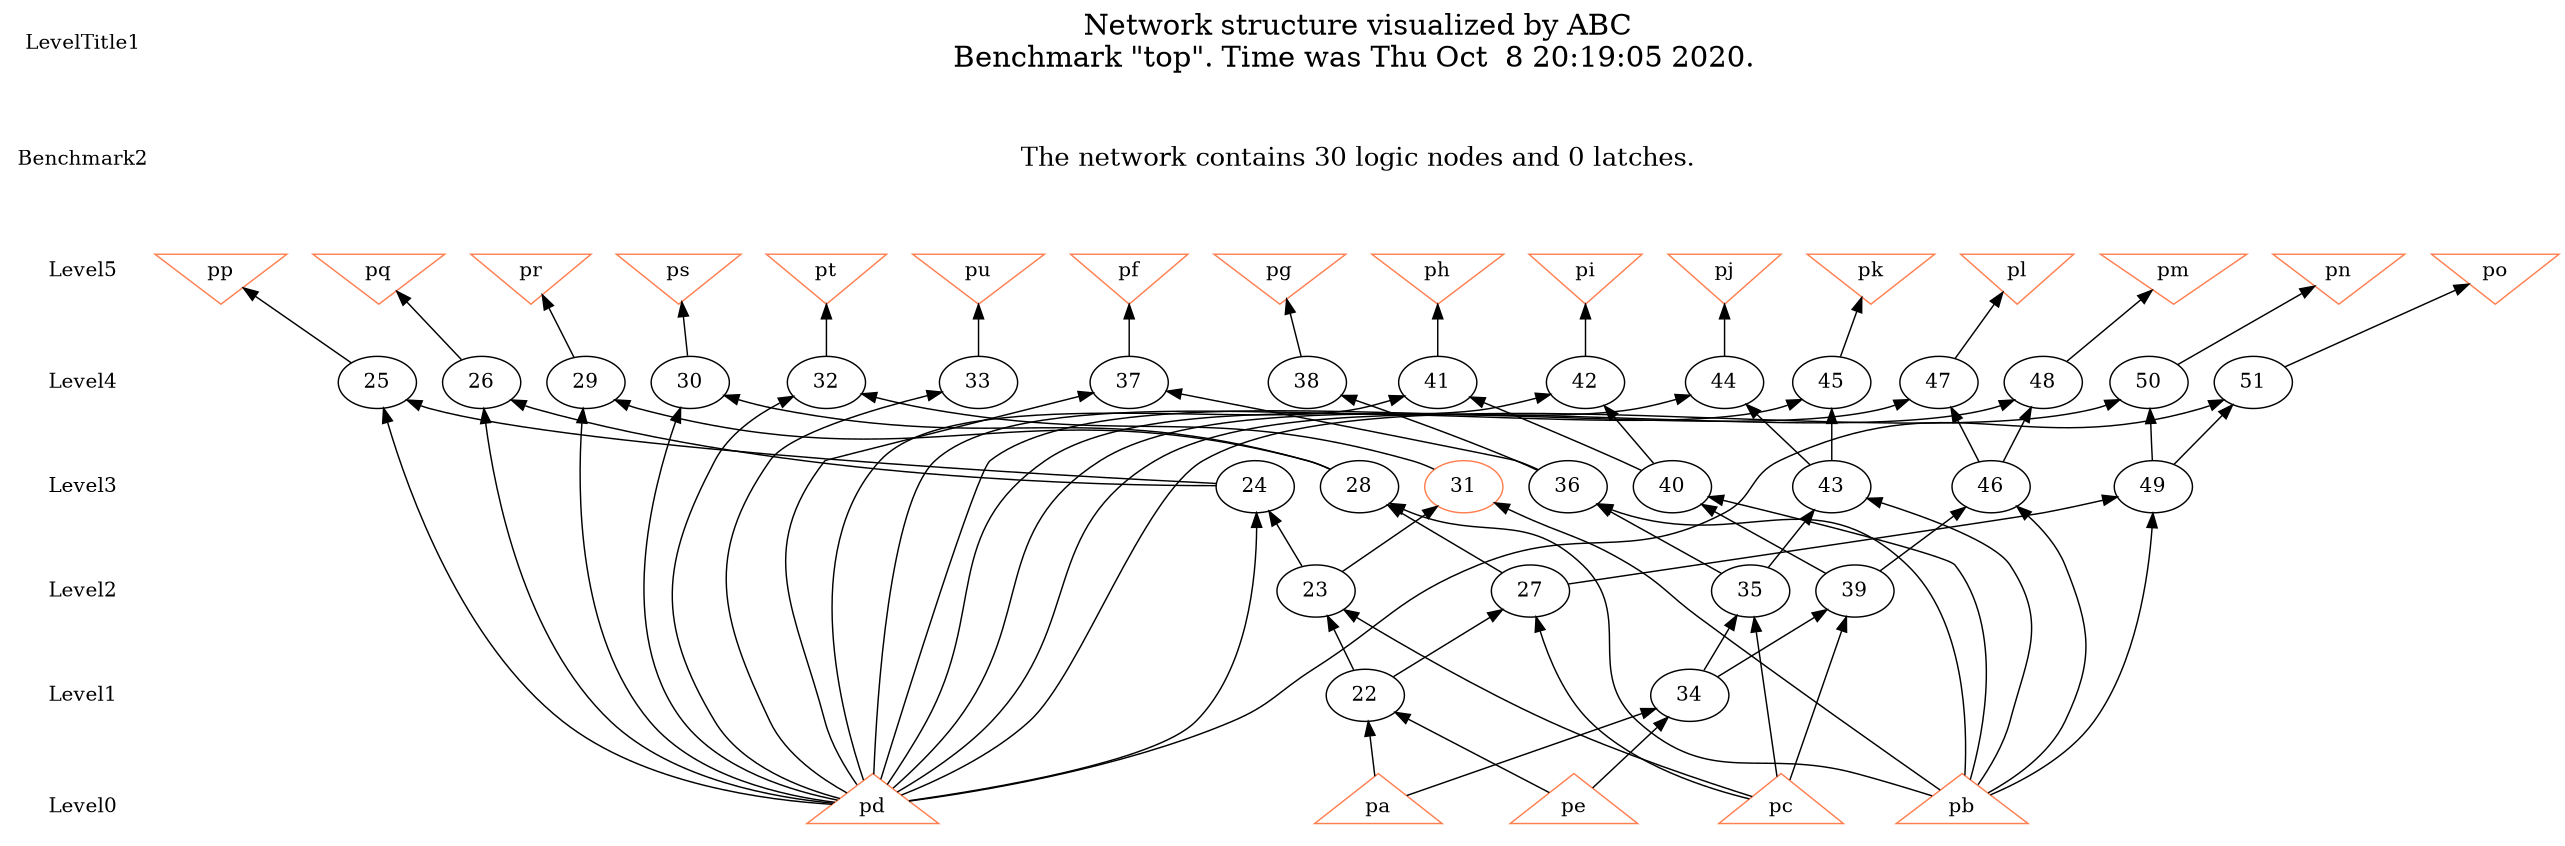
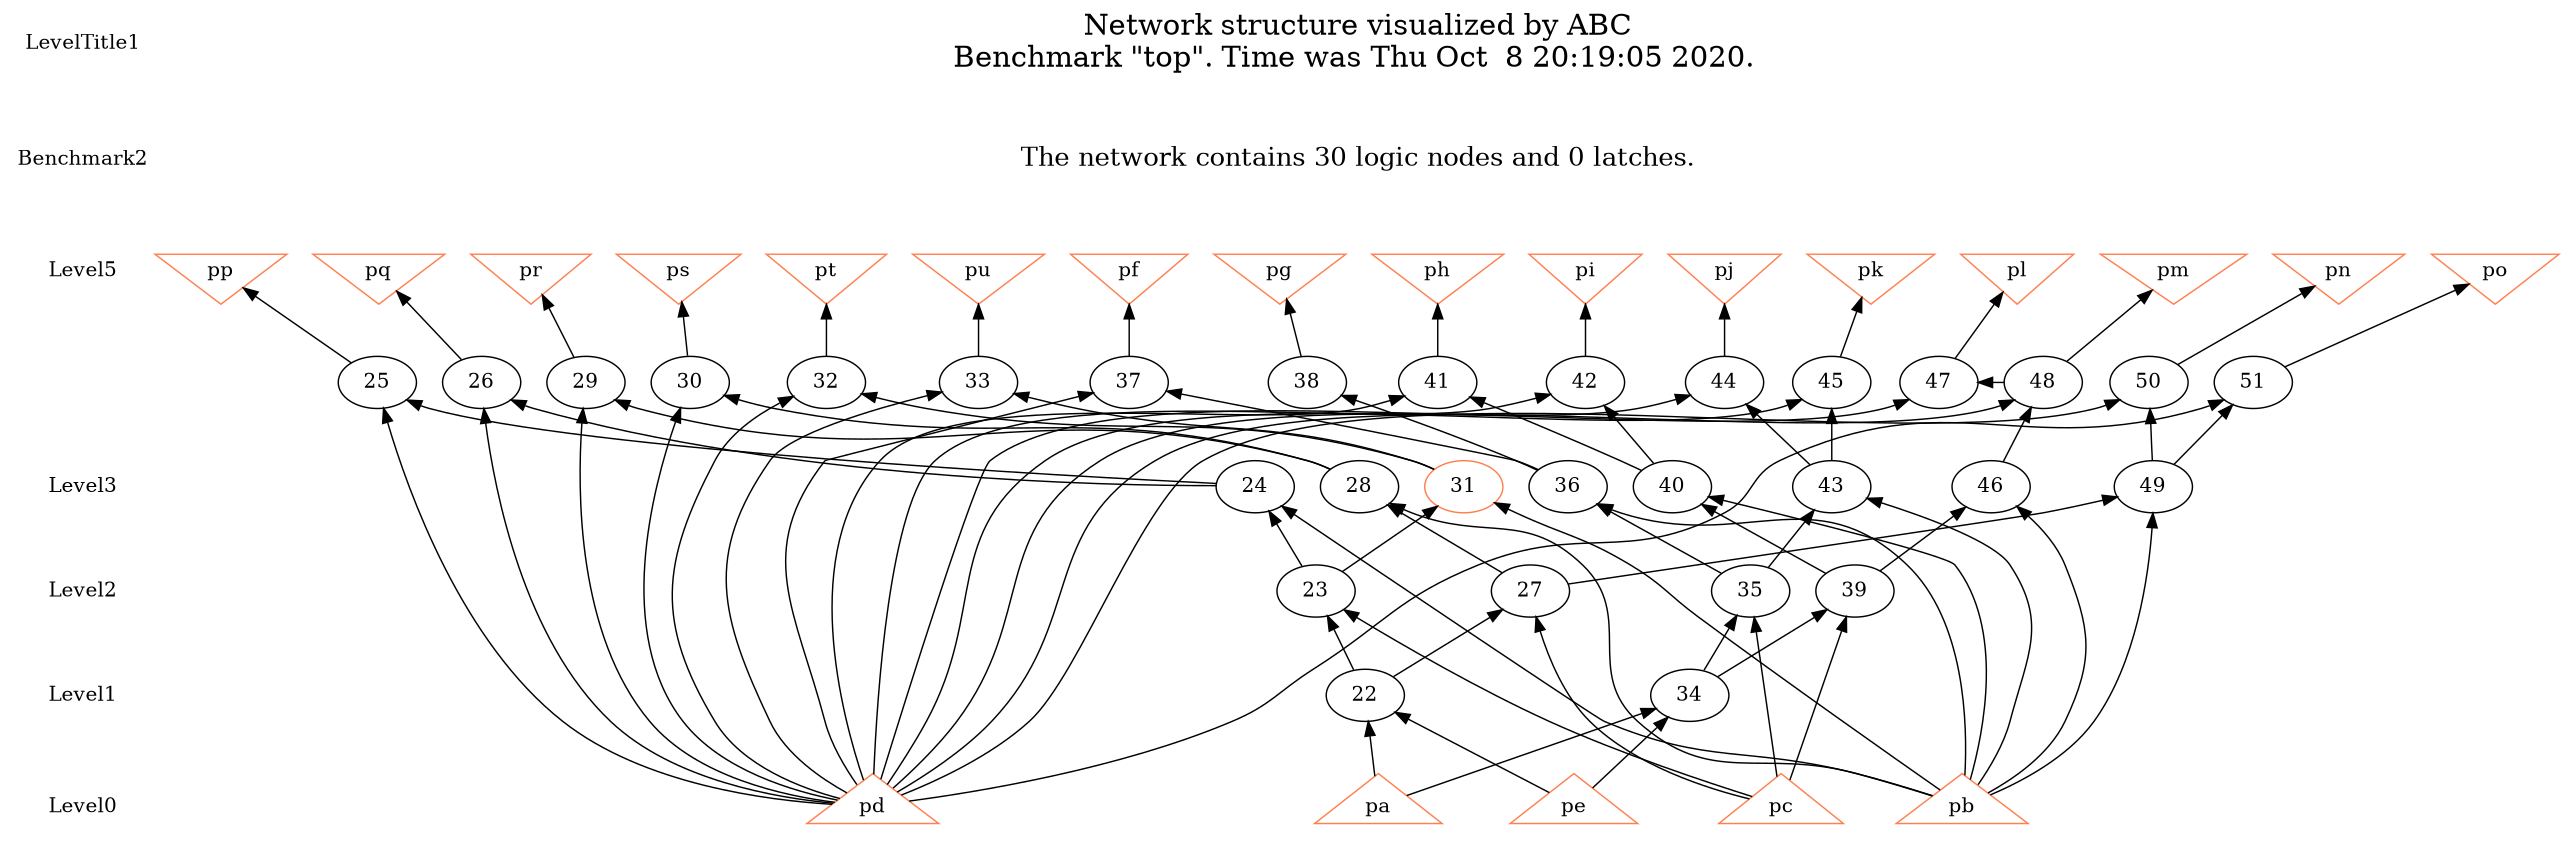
node "Level4": removed
edge "31" -> "33": added
edge "46" -> "47": now "48" -> "47"
edge "pd" -> "24": now "pb" -> "24"
